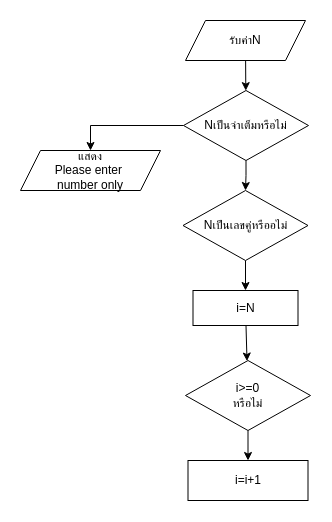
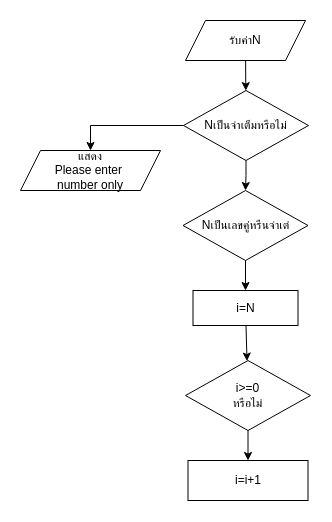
node "Nเป็นเลขคู่หรืออไม่": label "Nเป็นเลขคู่หรืออไม่" -> "Nเป็นเลขคู่หรืนจำเต่"
